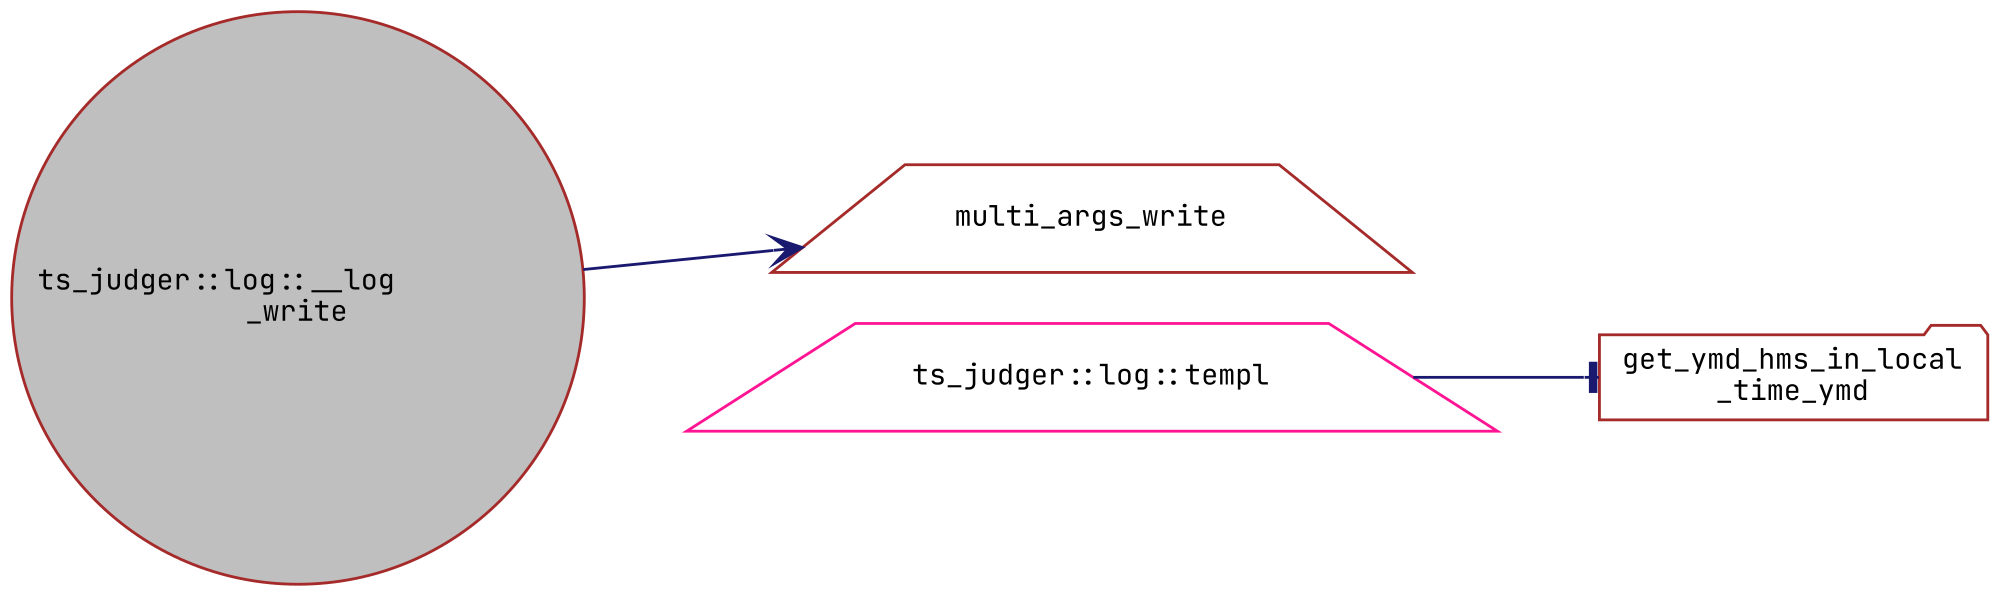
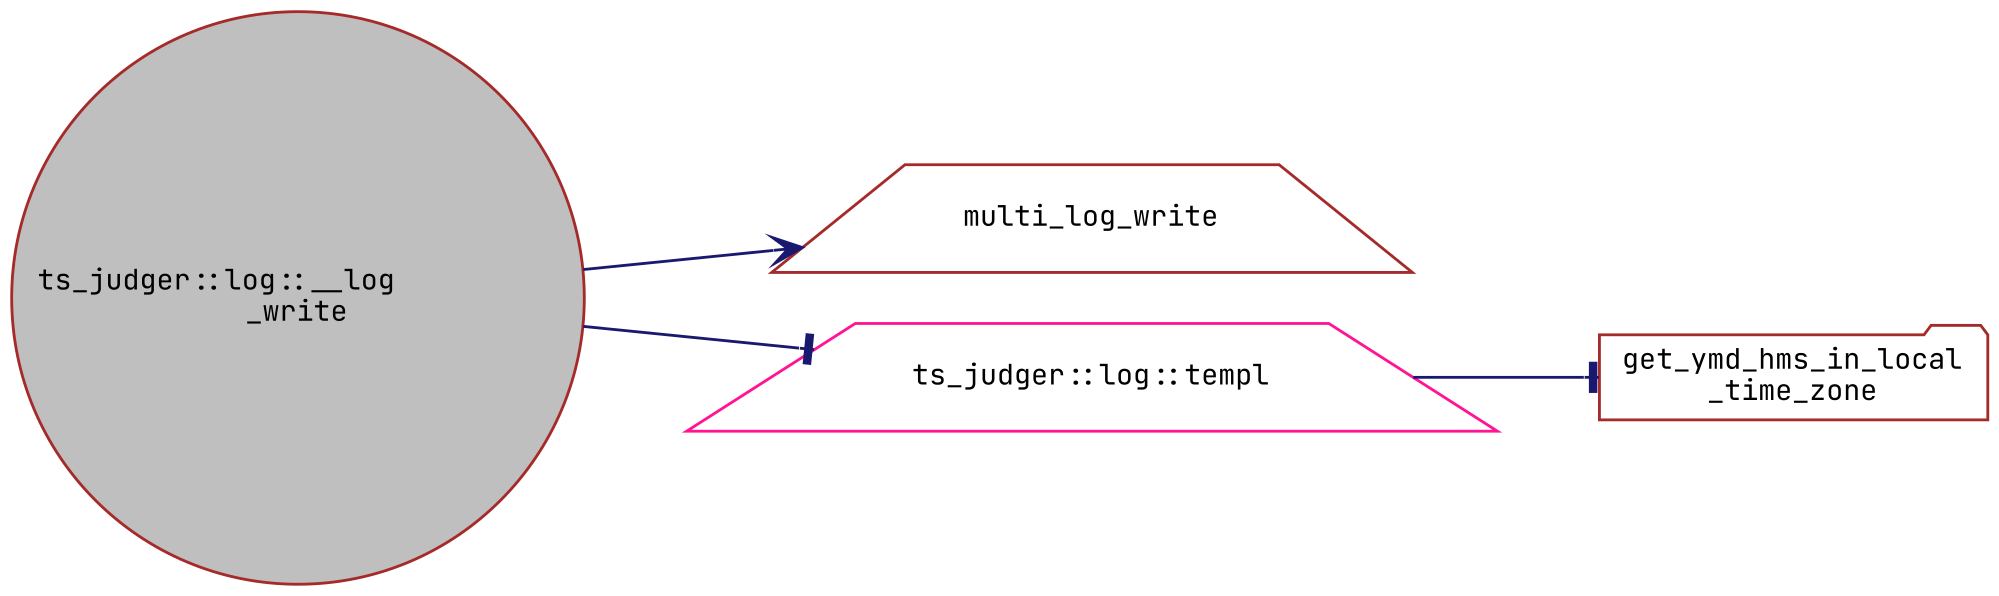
node "multi_args_write": label "multi_args_write" -> "multi_log_write"
edge "ts_judger::log::__log _write" -> "ts_judger::log::templ": added
node "get_ymd_hms_in_local _time_ymd": label "get_ymd_hms_in_local _time_ymd" -> "get_ymd_hms_in_local _time_zone"
